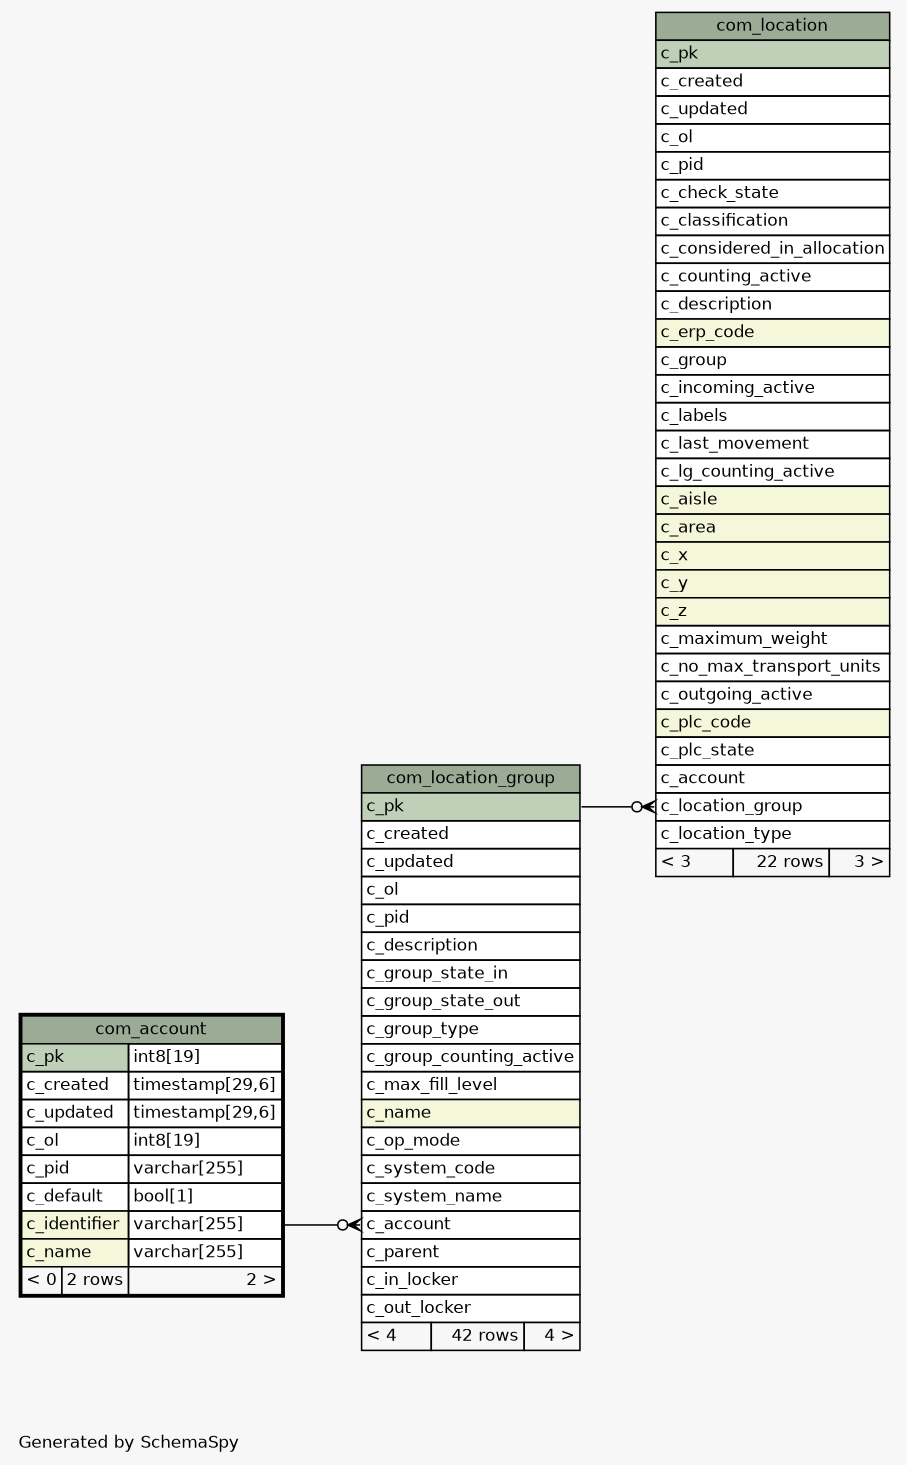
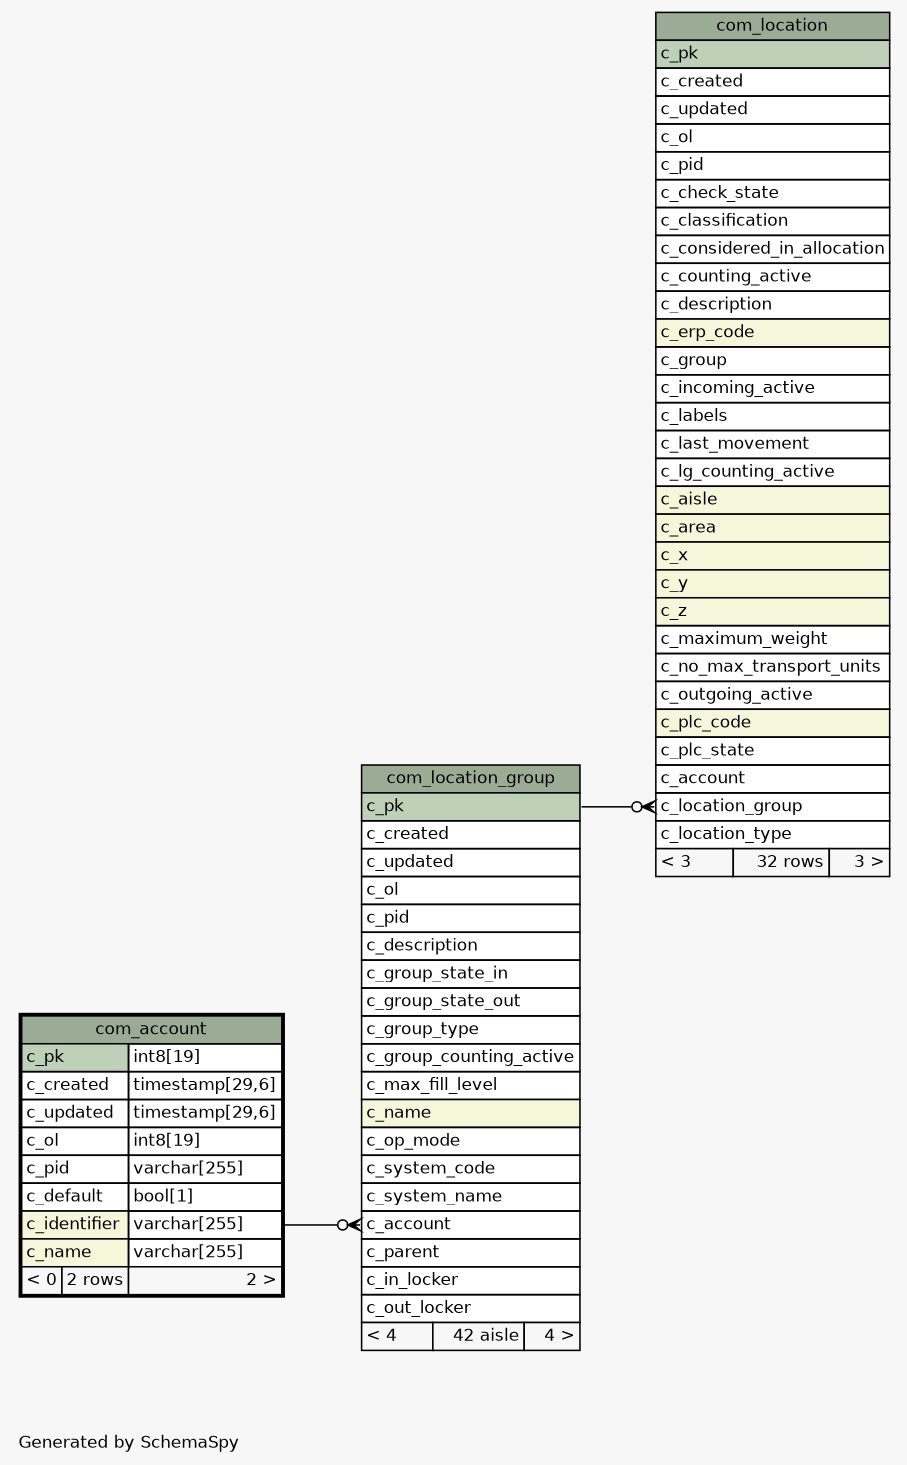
node "com_location": text "22 rows" -> "32 rows"
node "com_location_group": text "42 rows" -> "42 aisle"
